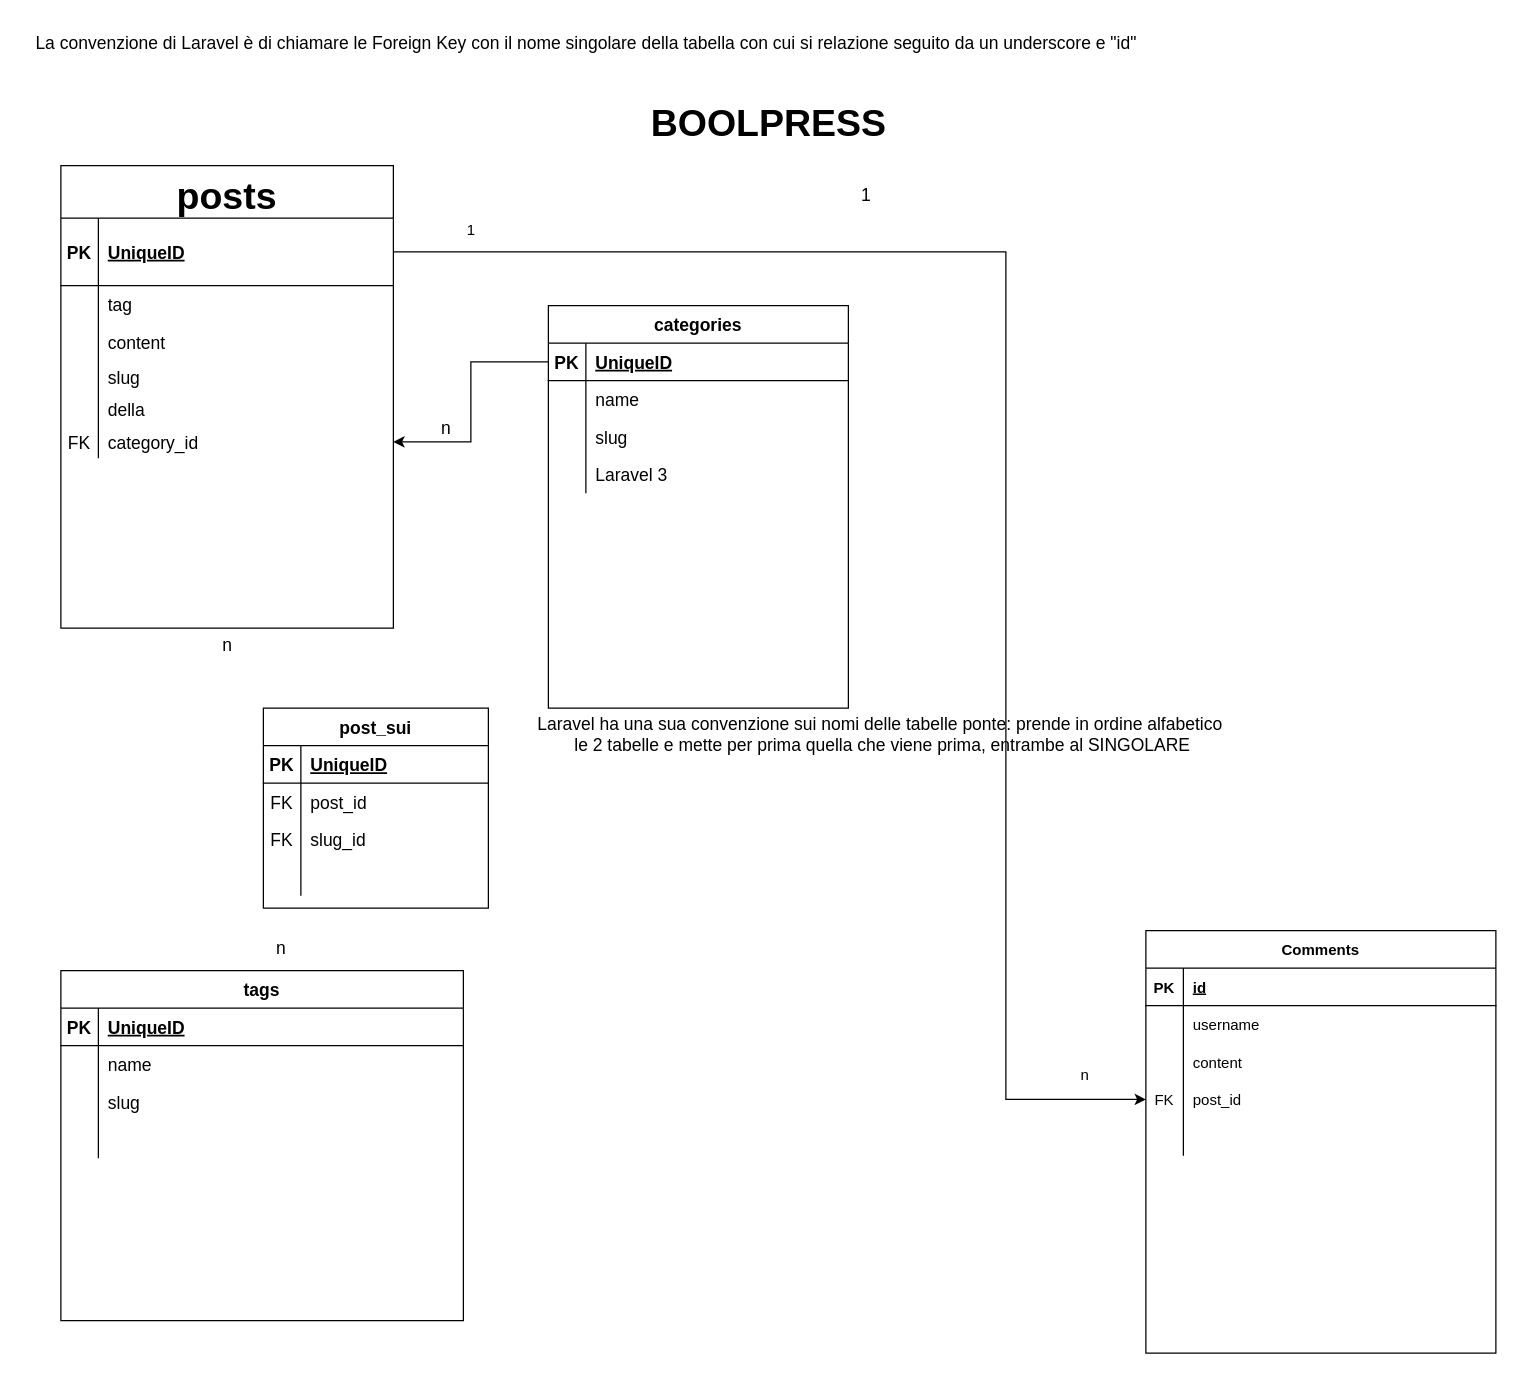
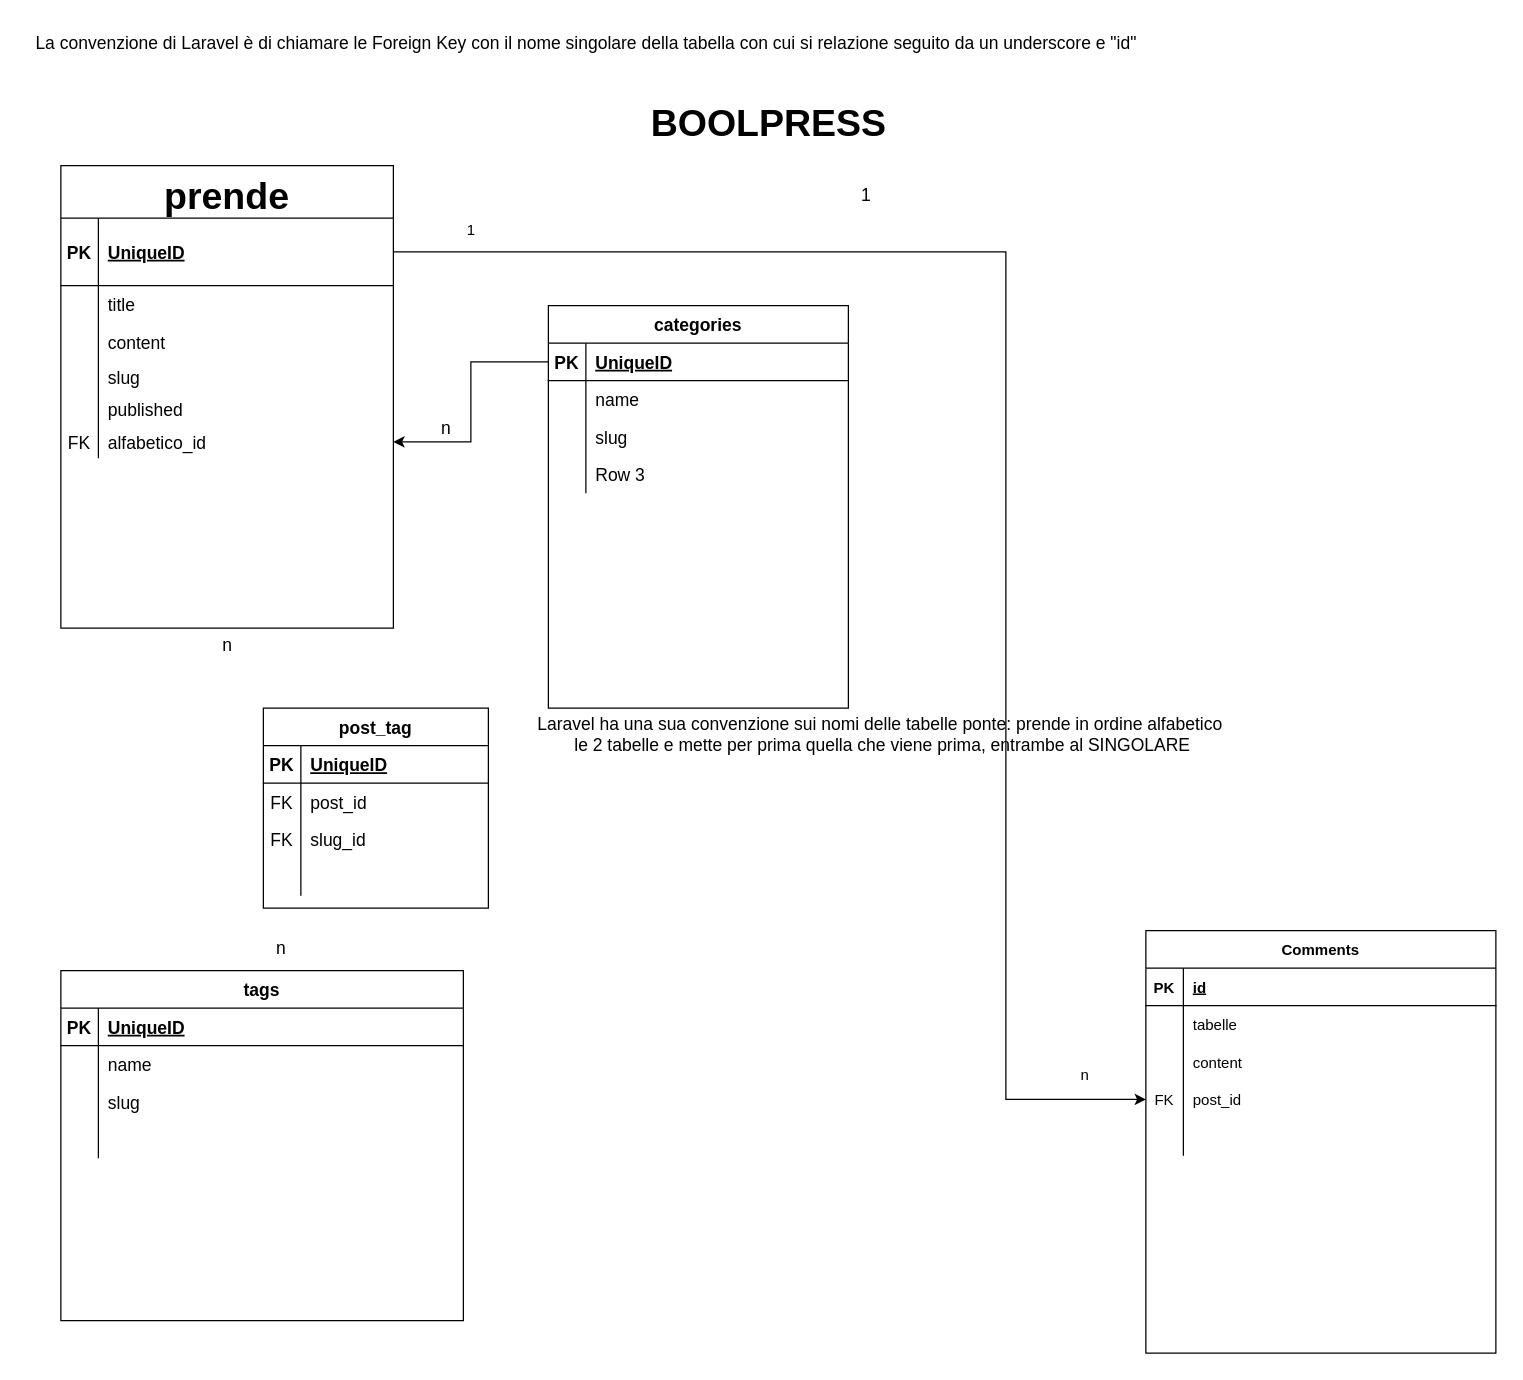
node "posts": label "posts" -> "prende"
node "tag": label "tag" -> "title"
node "della": label "della" -> "published"
node "category_id": label "category_id" -> "alfabetico_id"
node "Laravel 3": label "Laravel 3" -> "Row 3"
node "post_sui": label "post_sui" -> "post_tag"
node "username": label "username" -> "tabelle"
